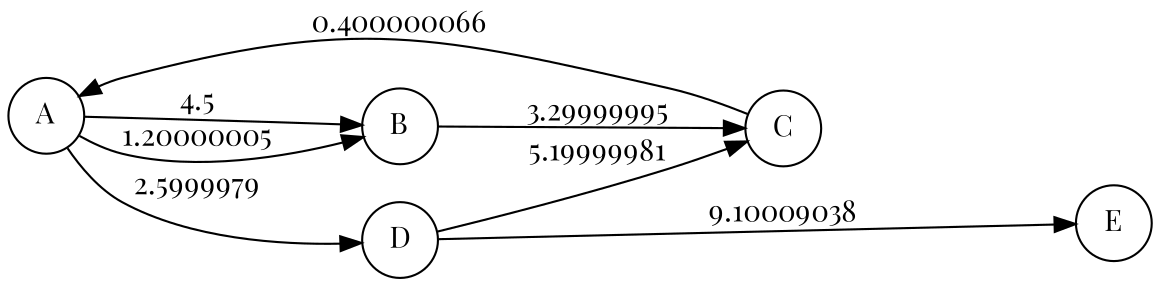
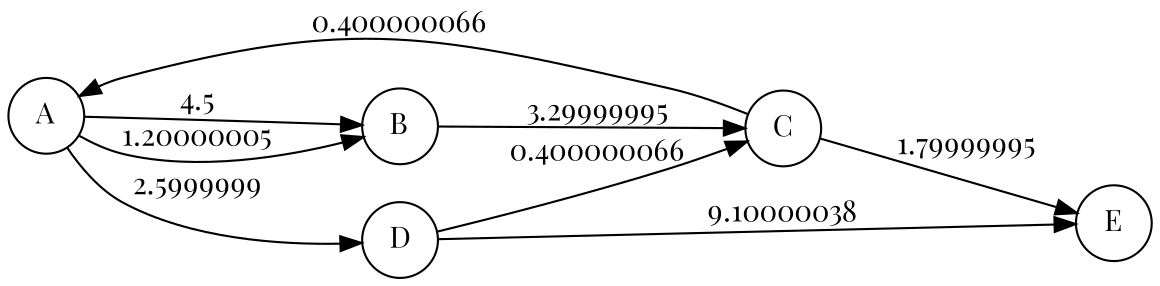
edge "D" -> "C": label "5.19999981" -> "0.400000066"
edge "C" -> "E": added, label "1.79999995"
edge "A" -> "D": label "2.5999979" -> "2.5999999"
edge "D" -> "E": label "9.10009038" -> "9.10000038"
